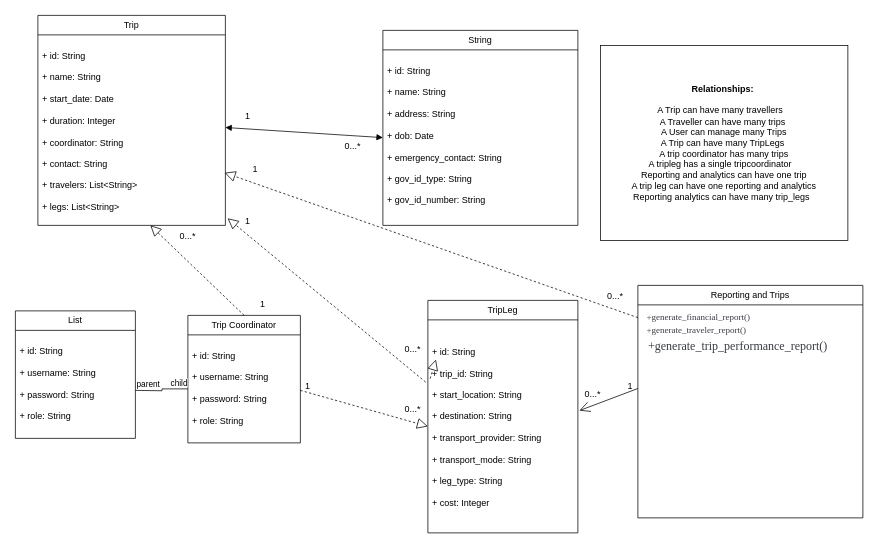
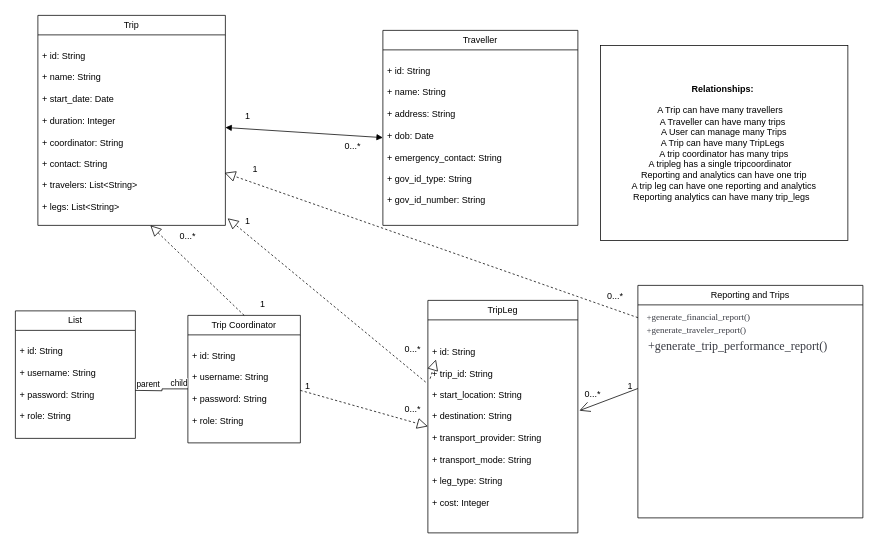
node "String": label "String" -> "Traveller"
